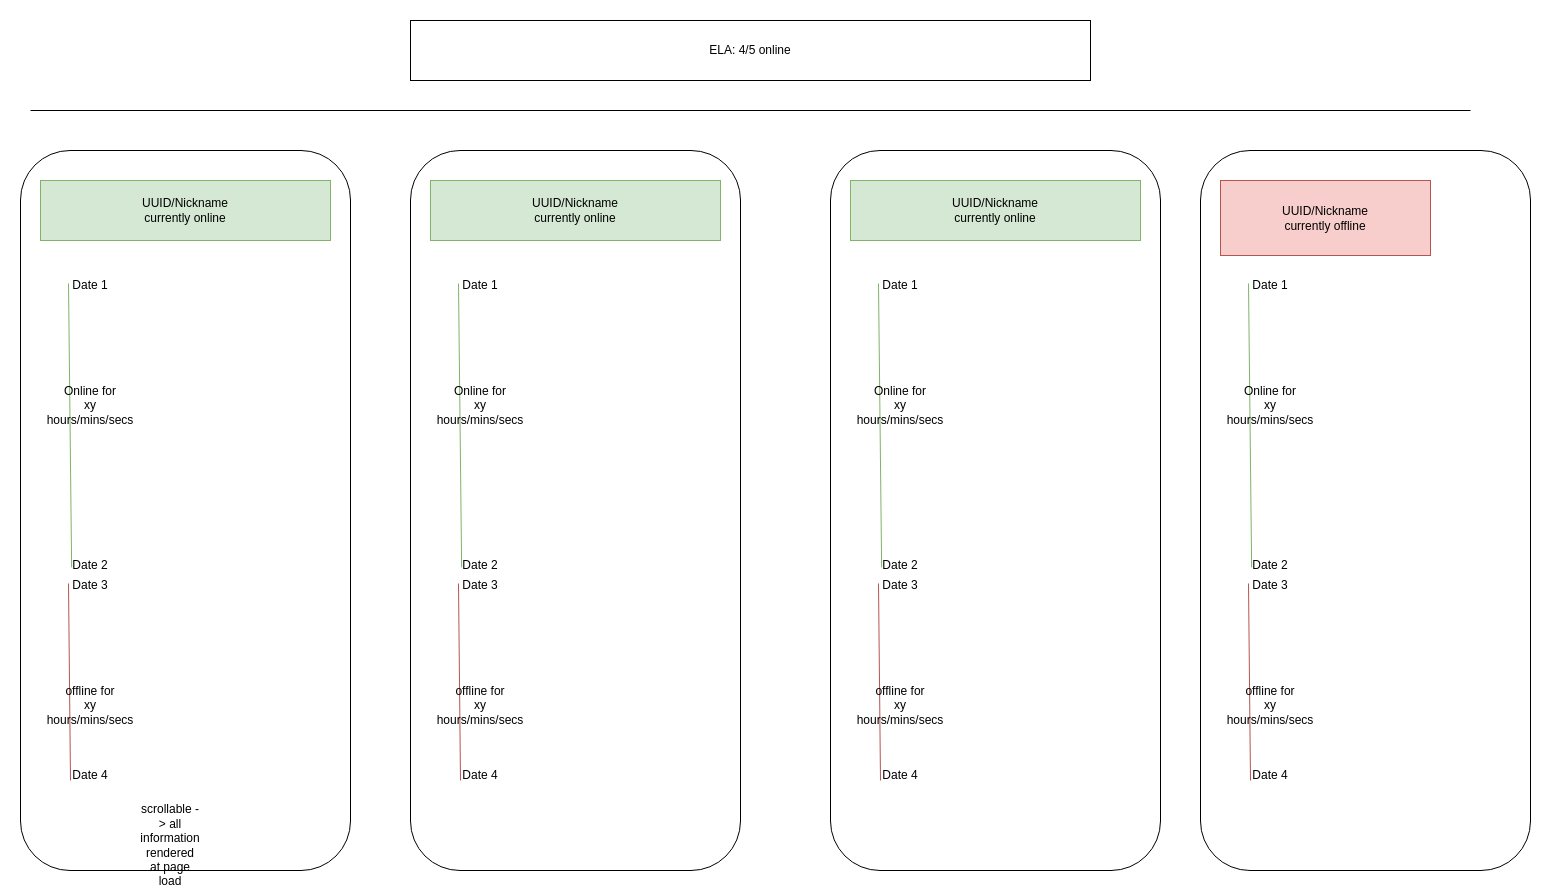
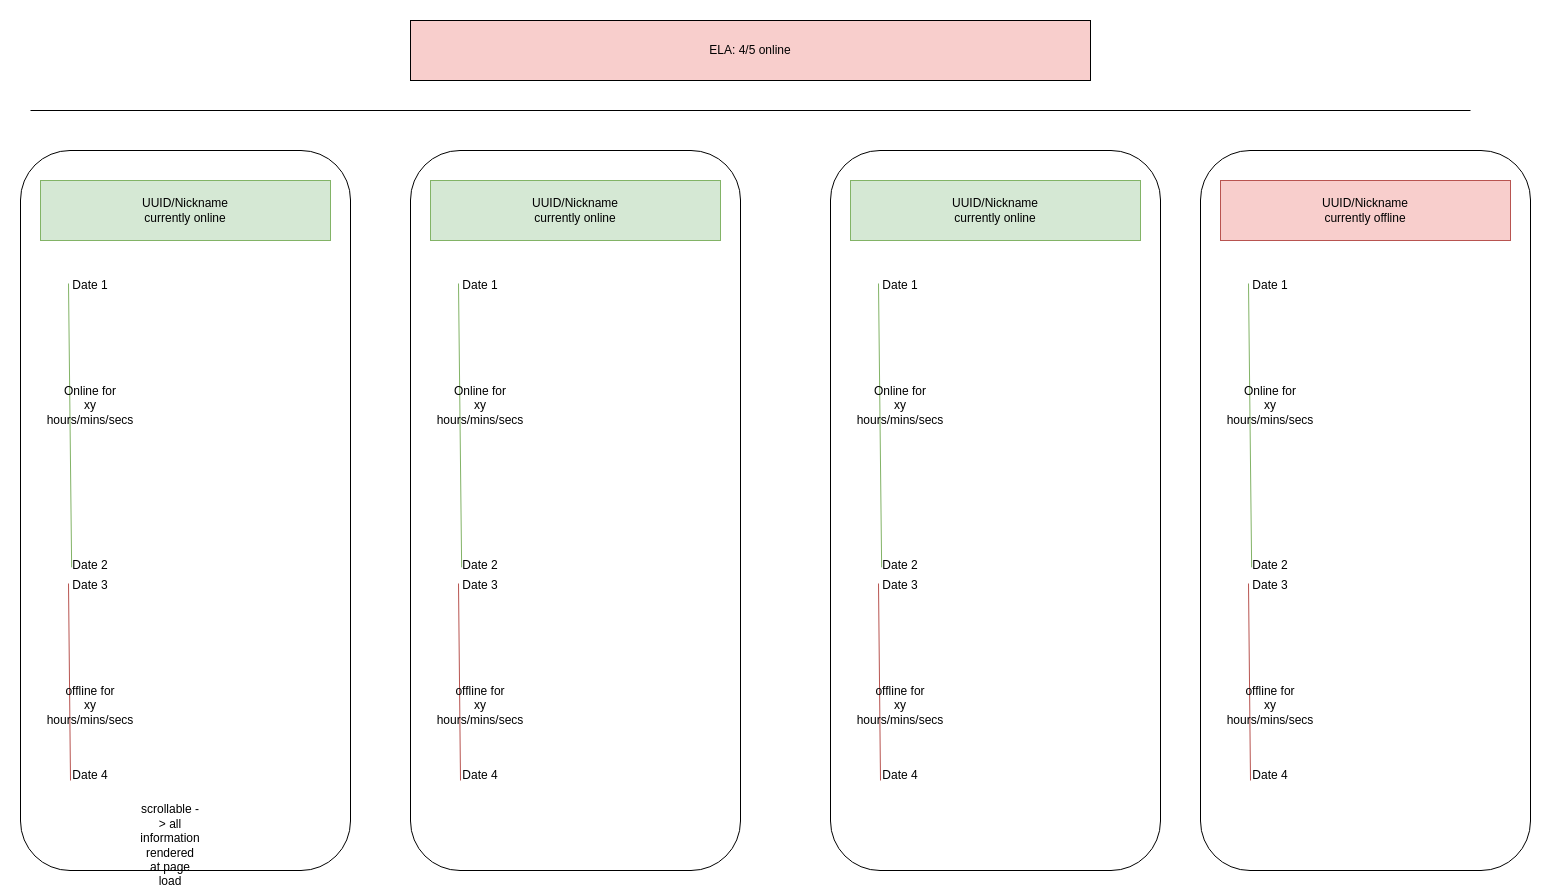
node "ELA: 4/5 online": fillcolor #ffffff -> #f8cecc
node "UUID/Nickname currently offline": size 210x75 -> 290x60
